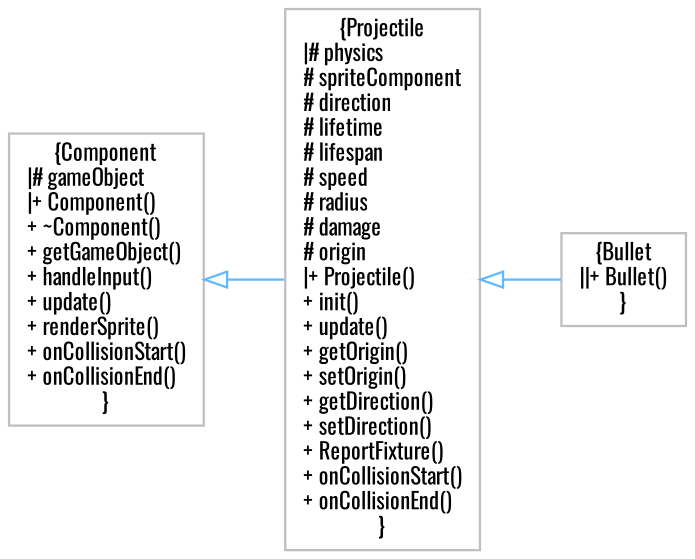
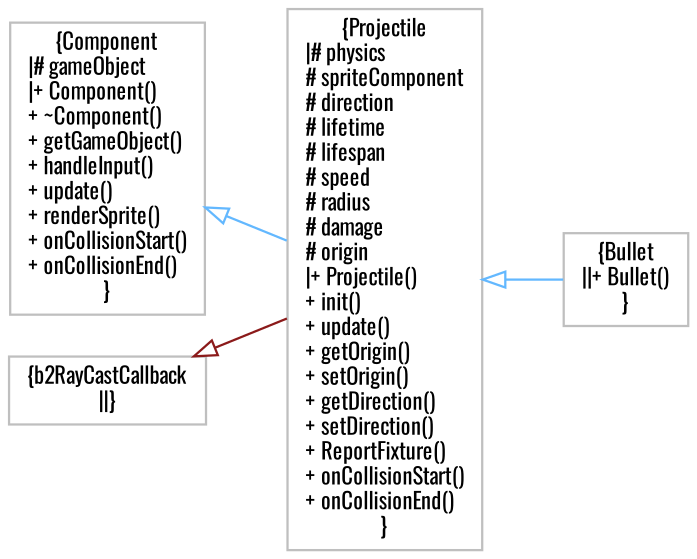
node "{b2RayCastCallback ||}": added
